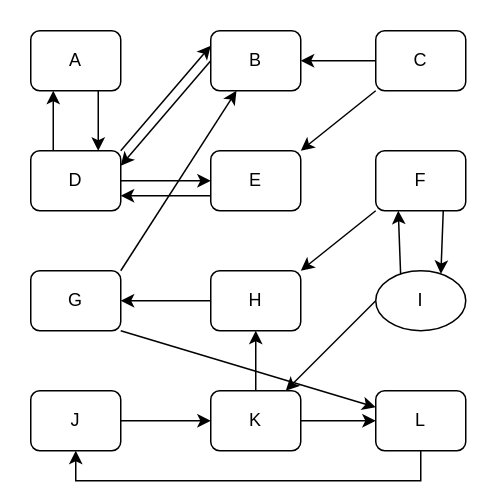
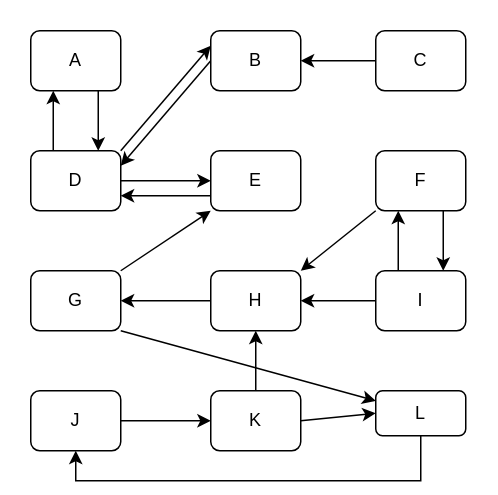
edge "C" -> "E": removed
edge "G" -> "B": now "G" -> "E"
node "I": shape ellipse -> rounded rectangle
edge "I" -> "K": now "I" -> "H"
node "L": size 90x60 -> 90x45
